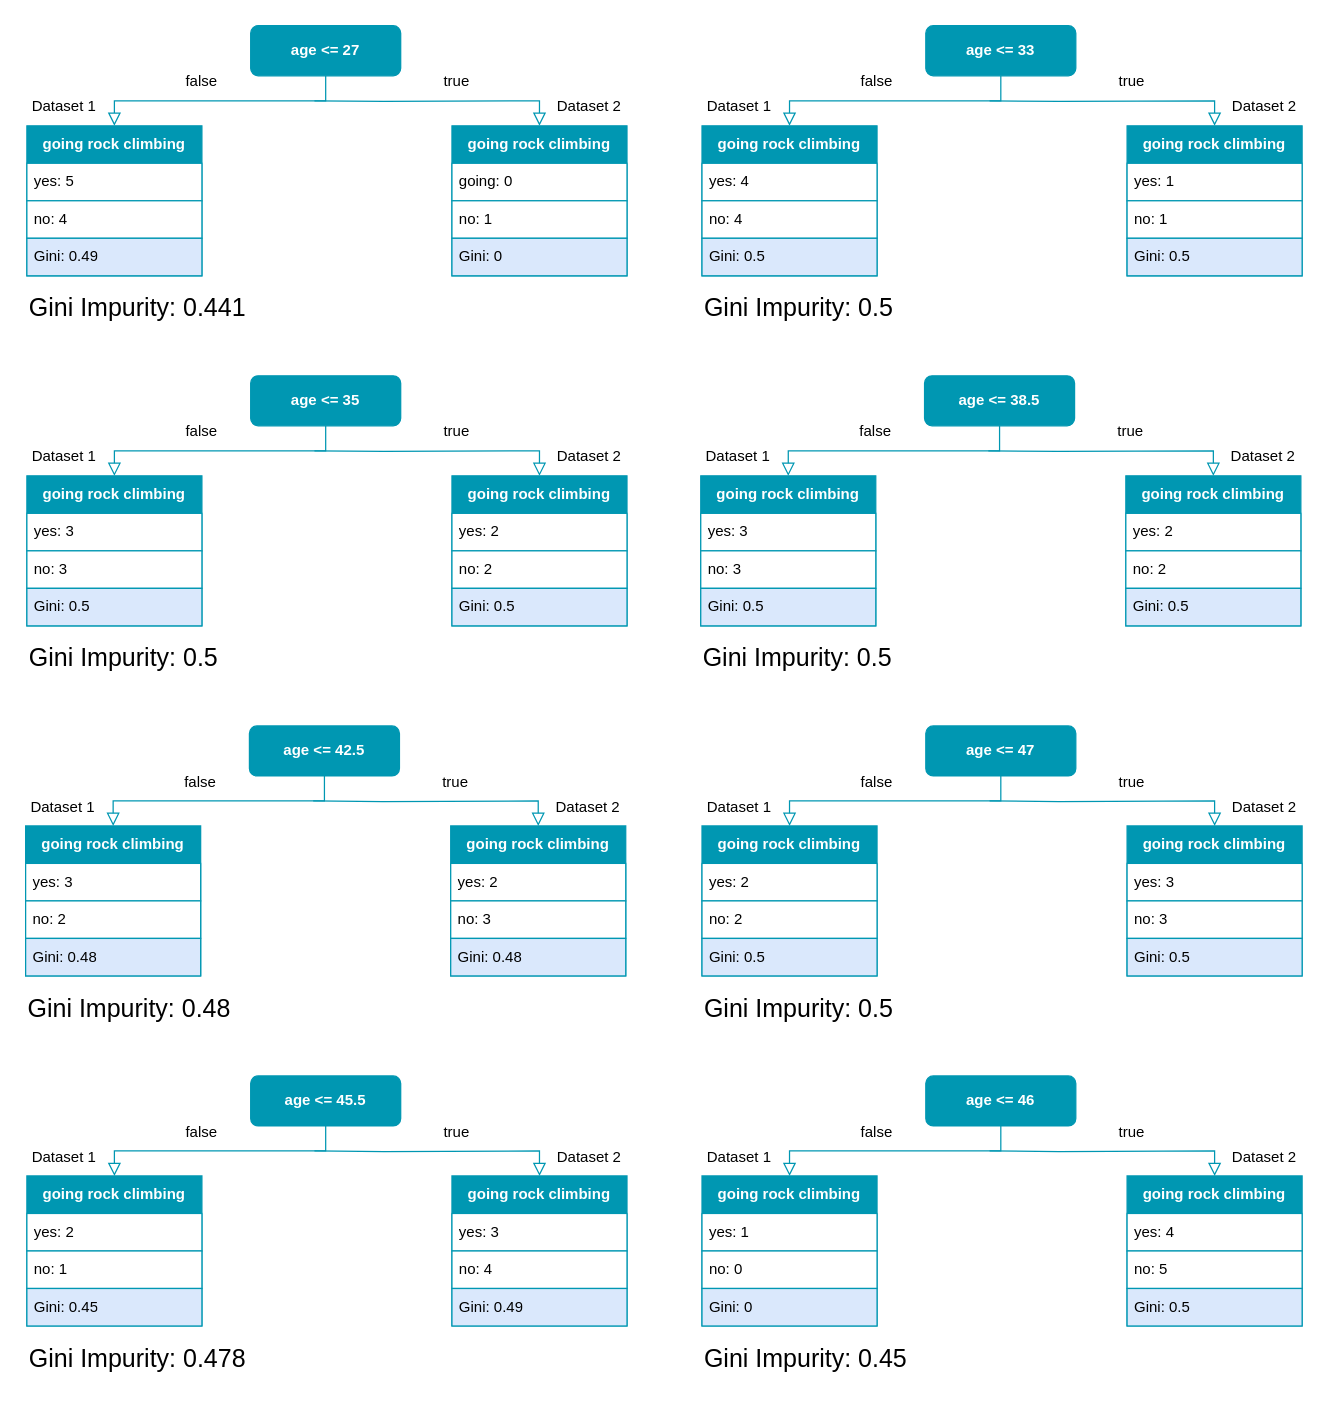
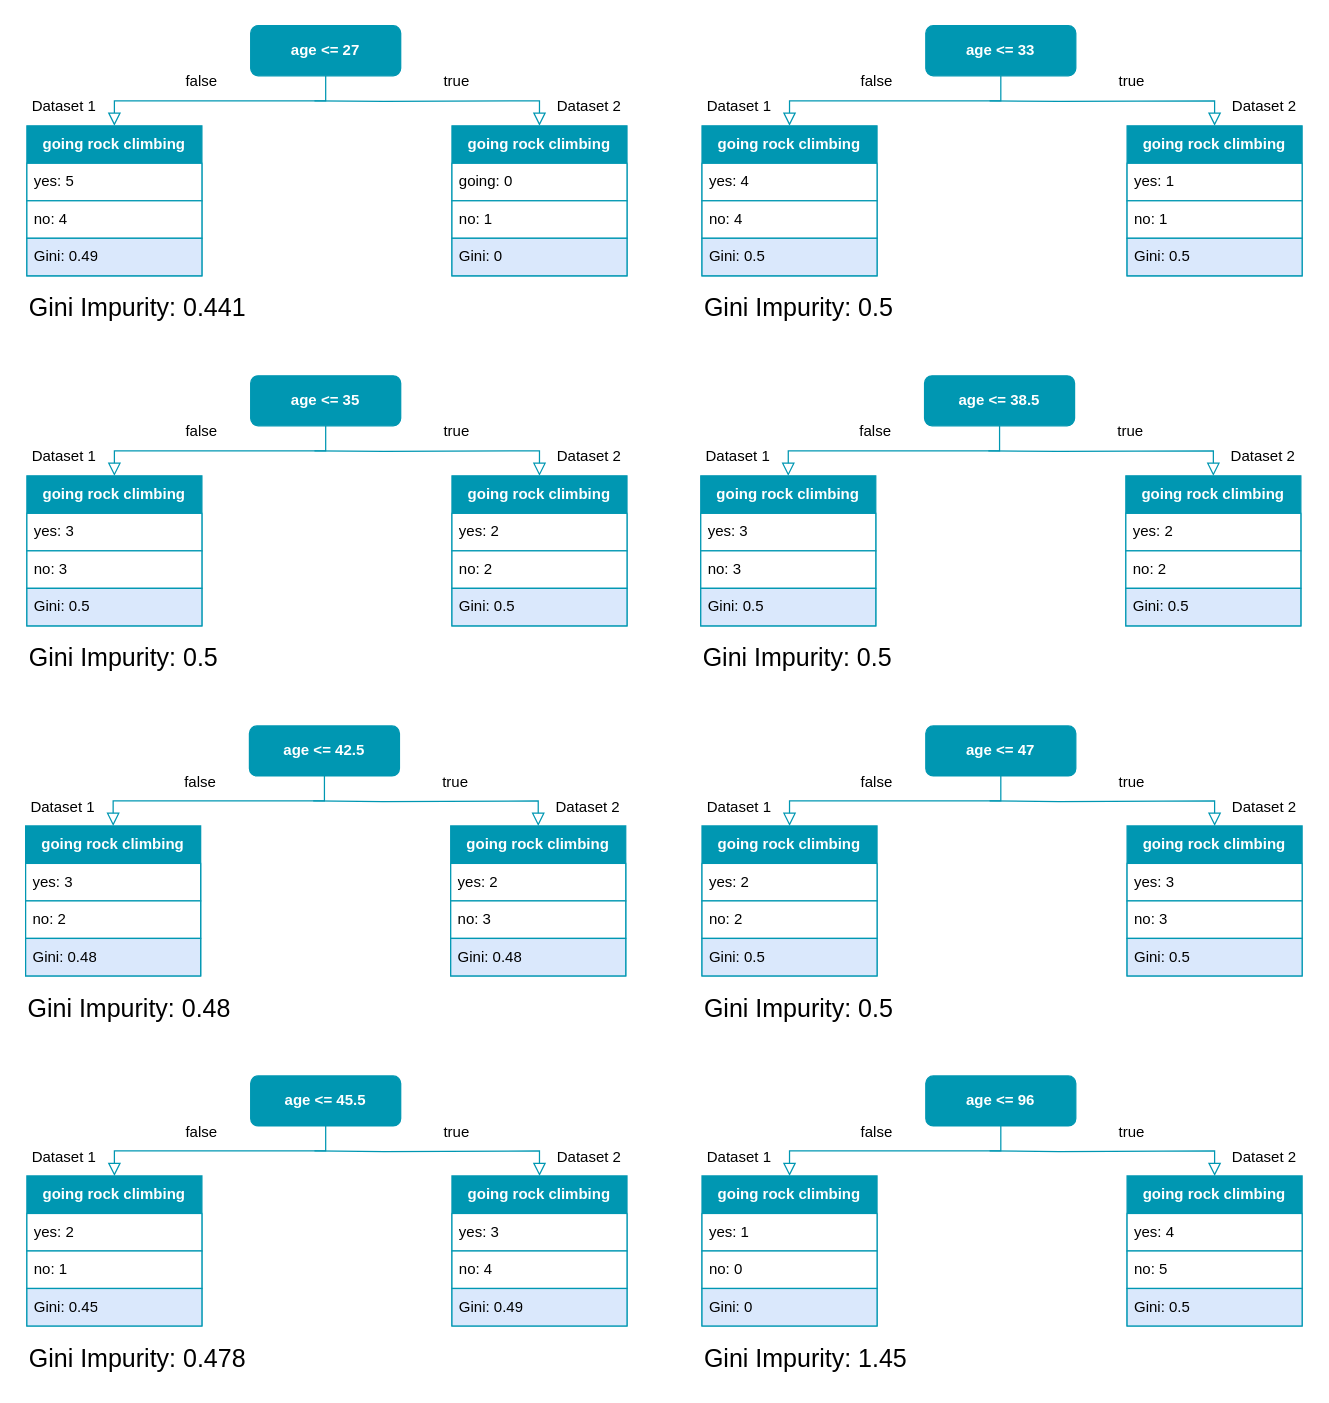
node "age <= 46": label "age <= 46" -> "age <= 96"
node "Gini Impurity: 0.45": label "Gini Impurity: 0.45" -> "Gini Impurity: 1.45"
